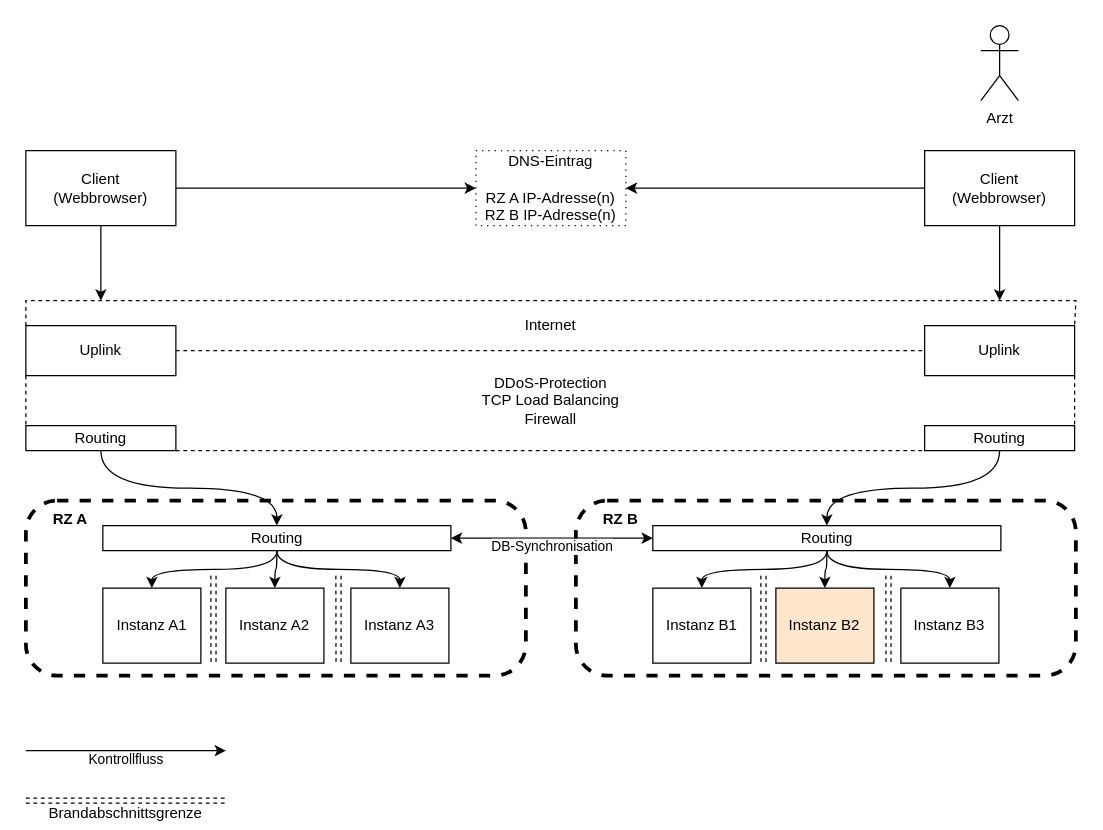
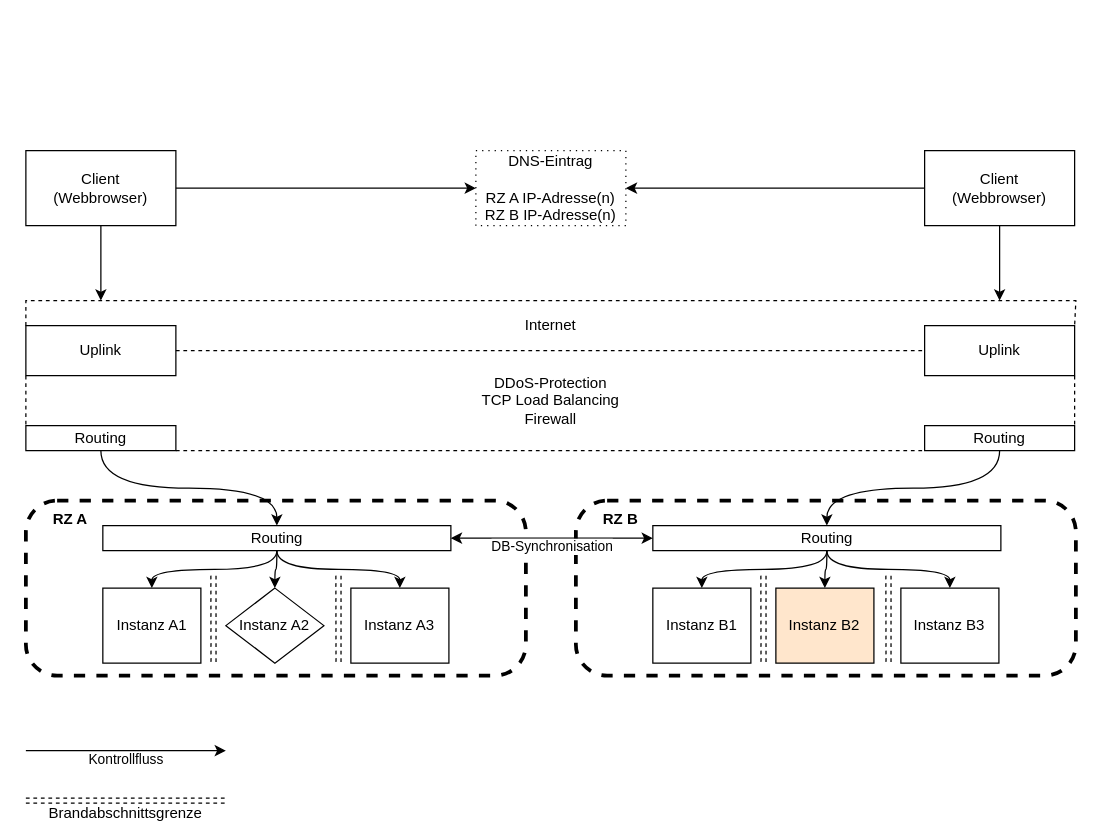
node "Arzt": removed
node "Instanz A2": shape rectangle -> diamond
